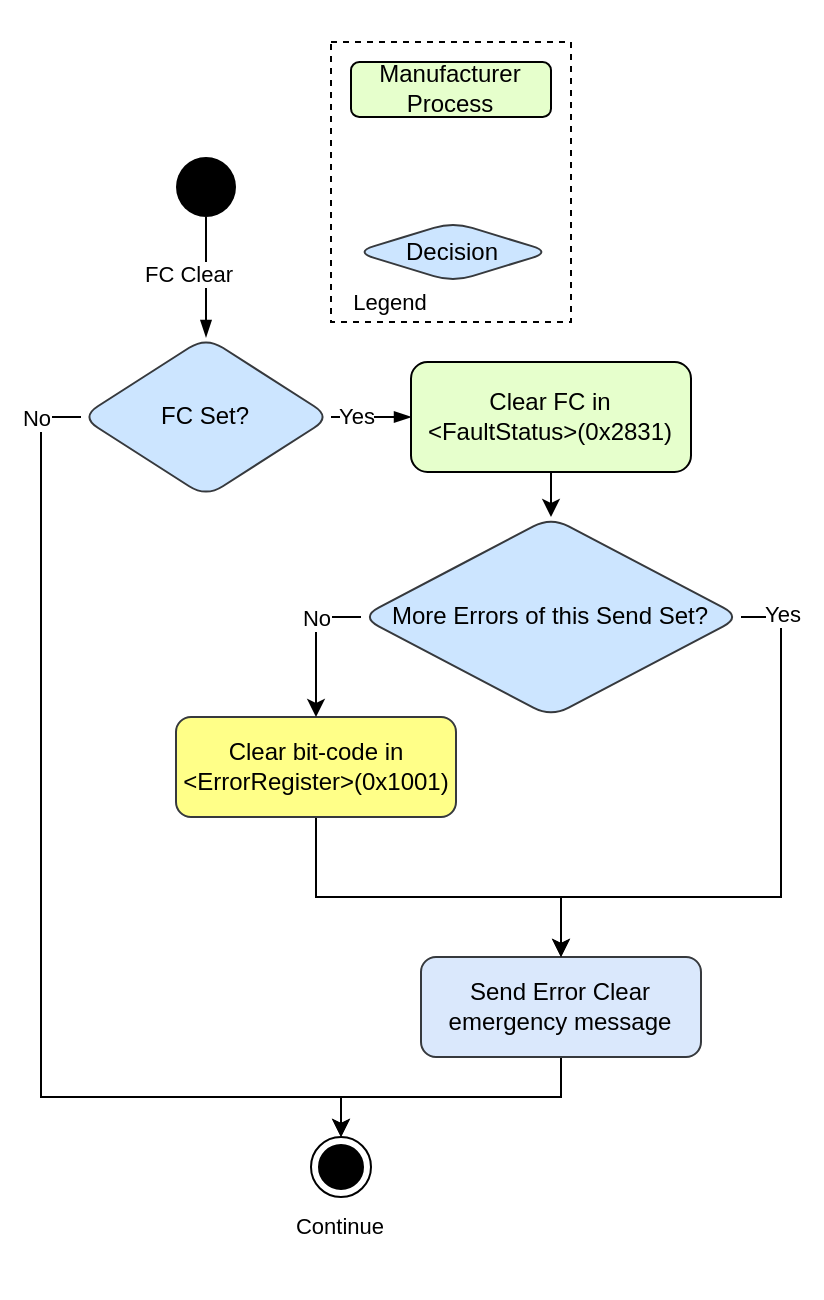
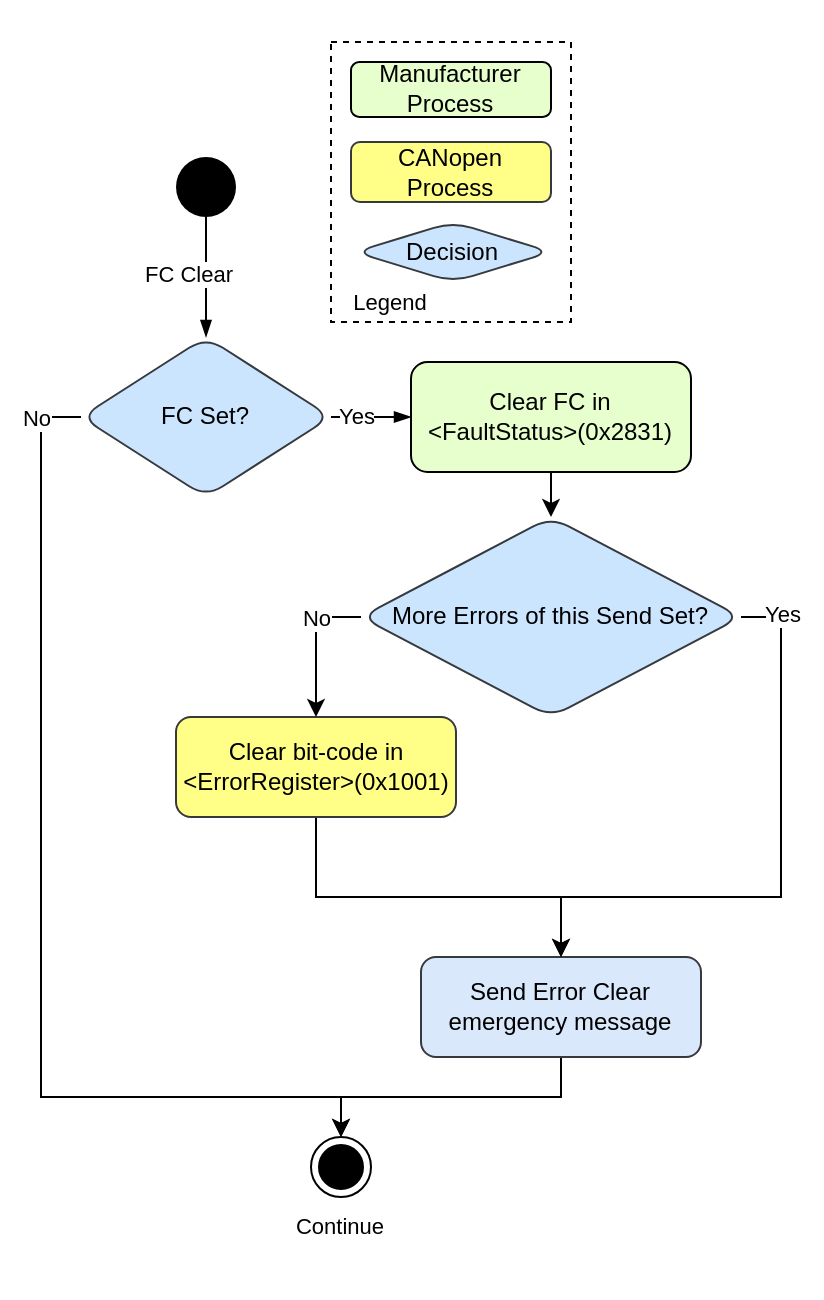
node "CANopen Process": added
